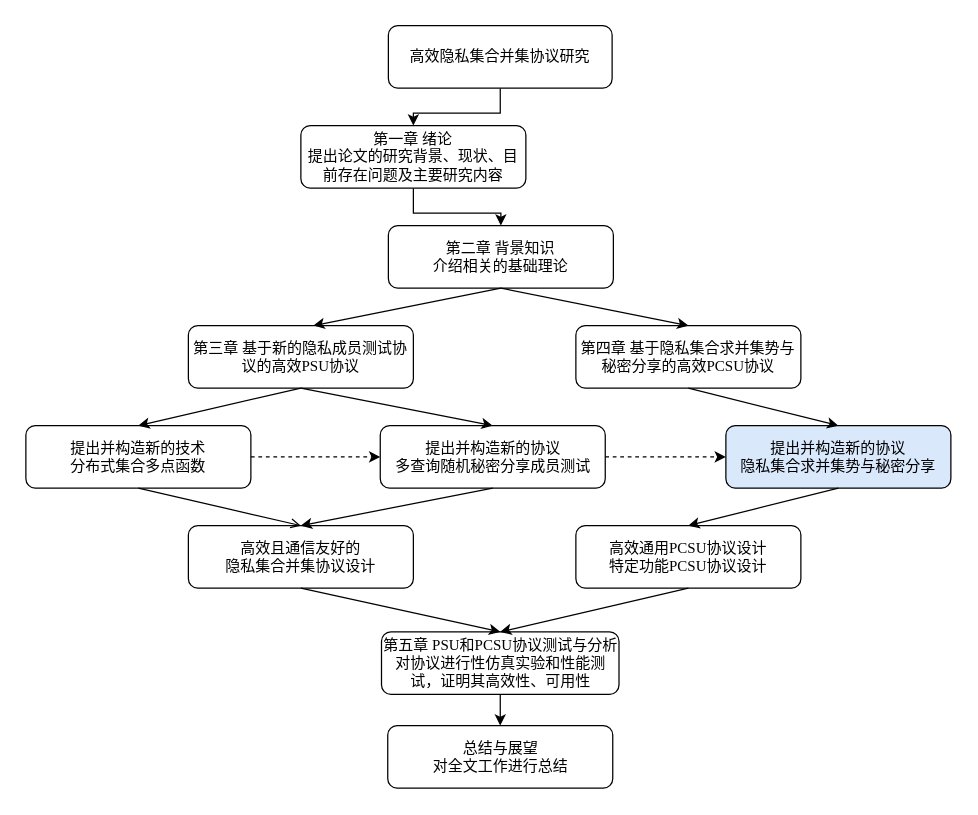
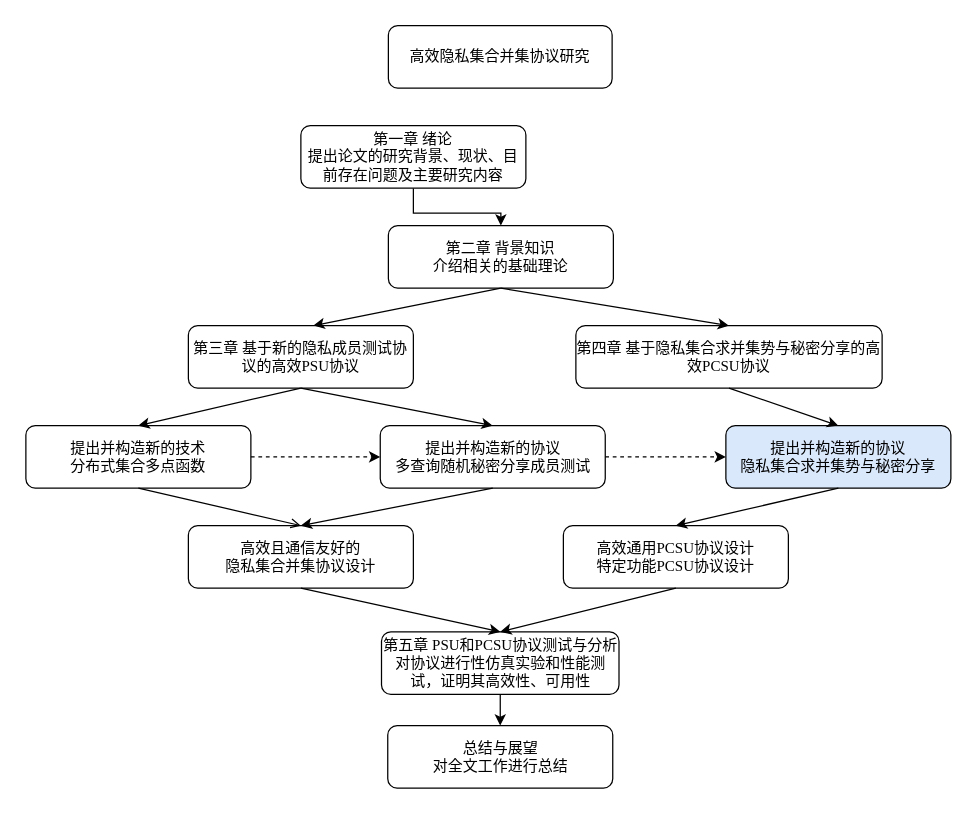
edge "高效隐私集合并集协议研究" -> "第一章 绪论 提出论文的研究背景、现状、目前存在问题及主要研究内容": removed
node "第四章 基于隐私集合求并集势与秘密分享的高效PCSU协议": size 225x63 -> 306x63
node "高效通用PCSU协议设计 特定功能PCSU协议设计": moved (688, 557) -> (676, 557)
